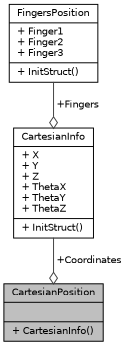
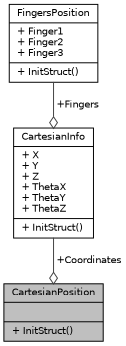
node "CartesianPosition": text "+ CartesianInfo()" -> "+ InitStruct()"
